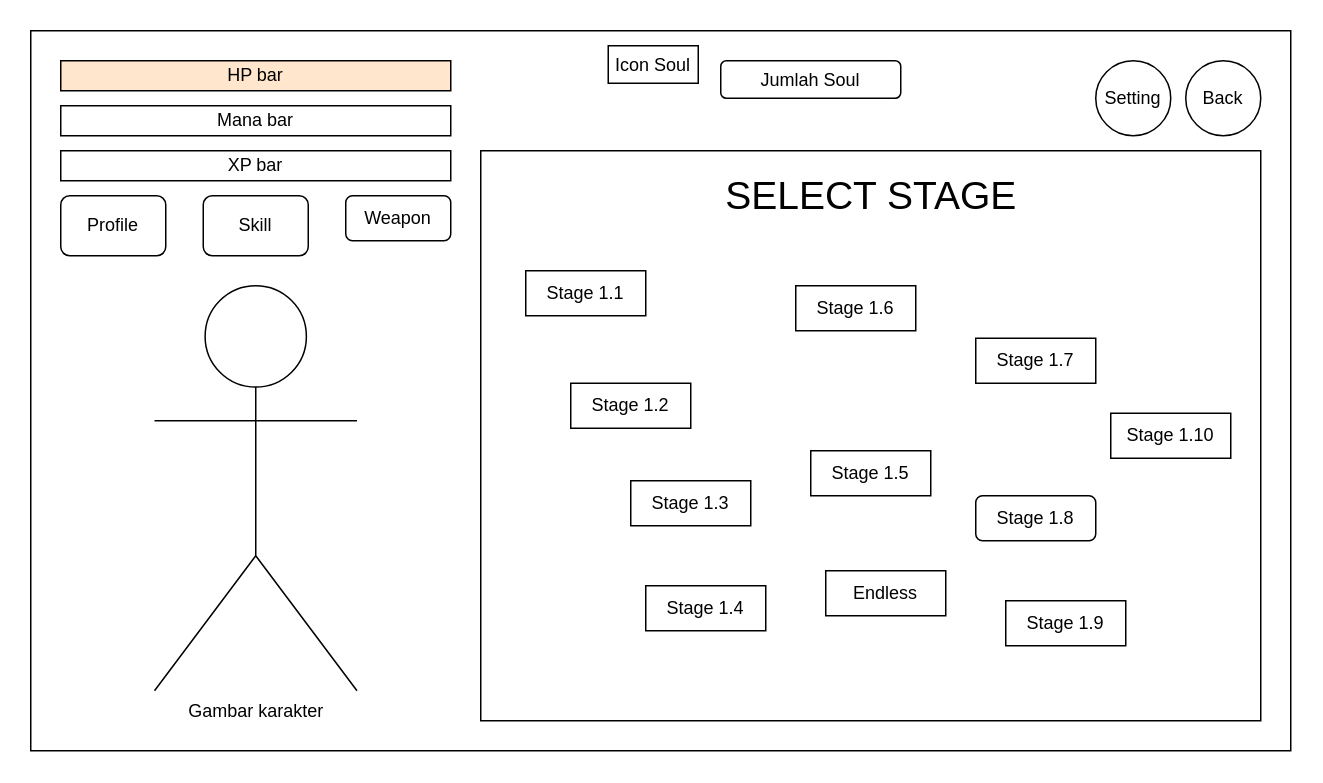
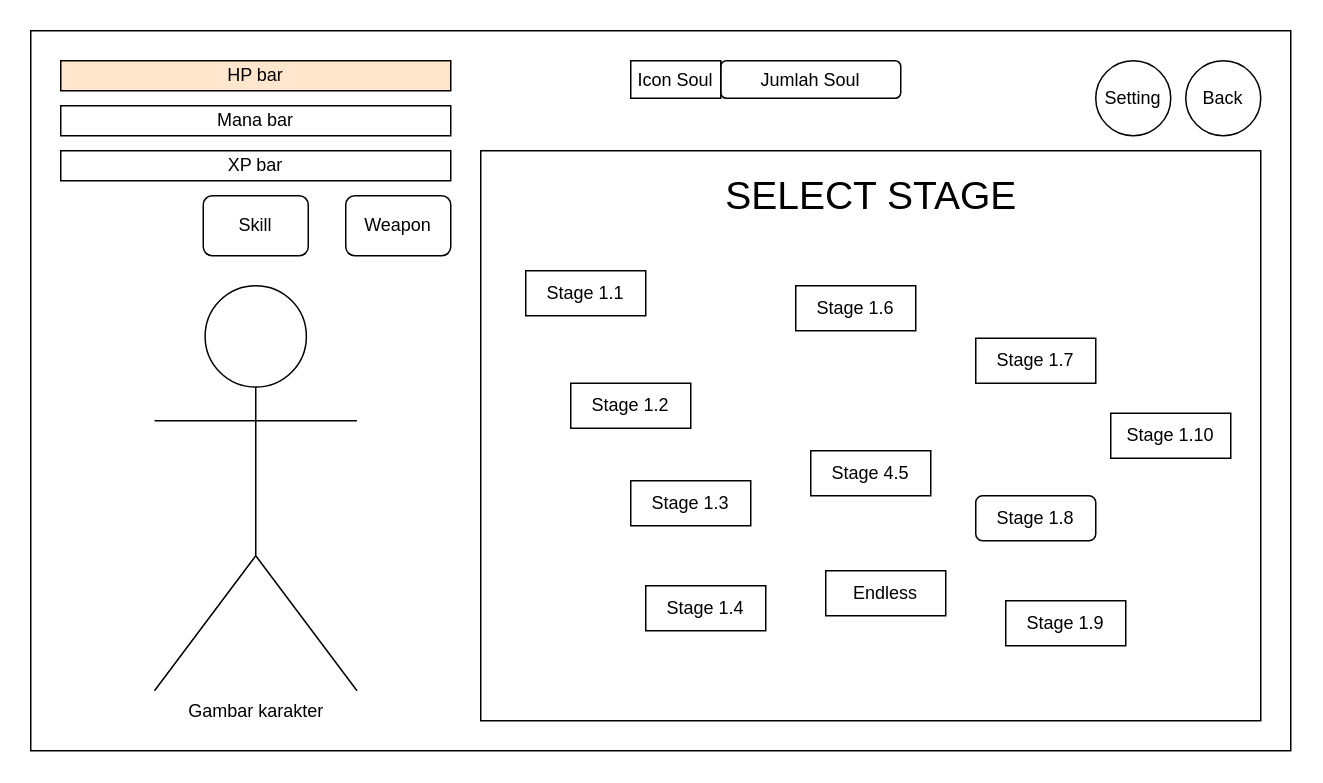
node "Icon Soul": moved (653, 65) -> (676, 80)
node "Weapon": size 105x45 -> 105x60
node "Profile": removed
node "Stage 1.5": label "Stage 1.5" -> "Stage 4.5"
